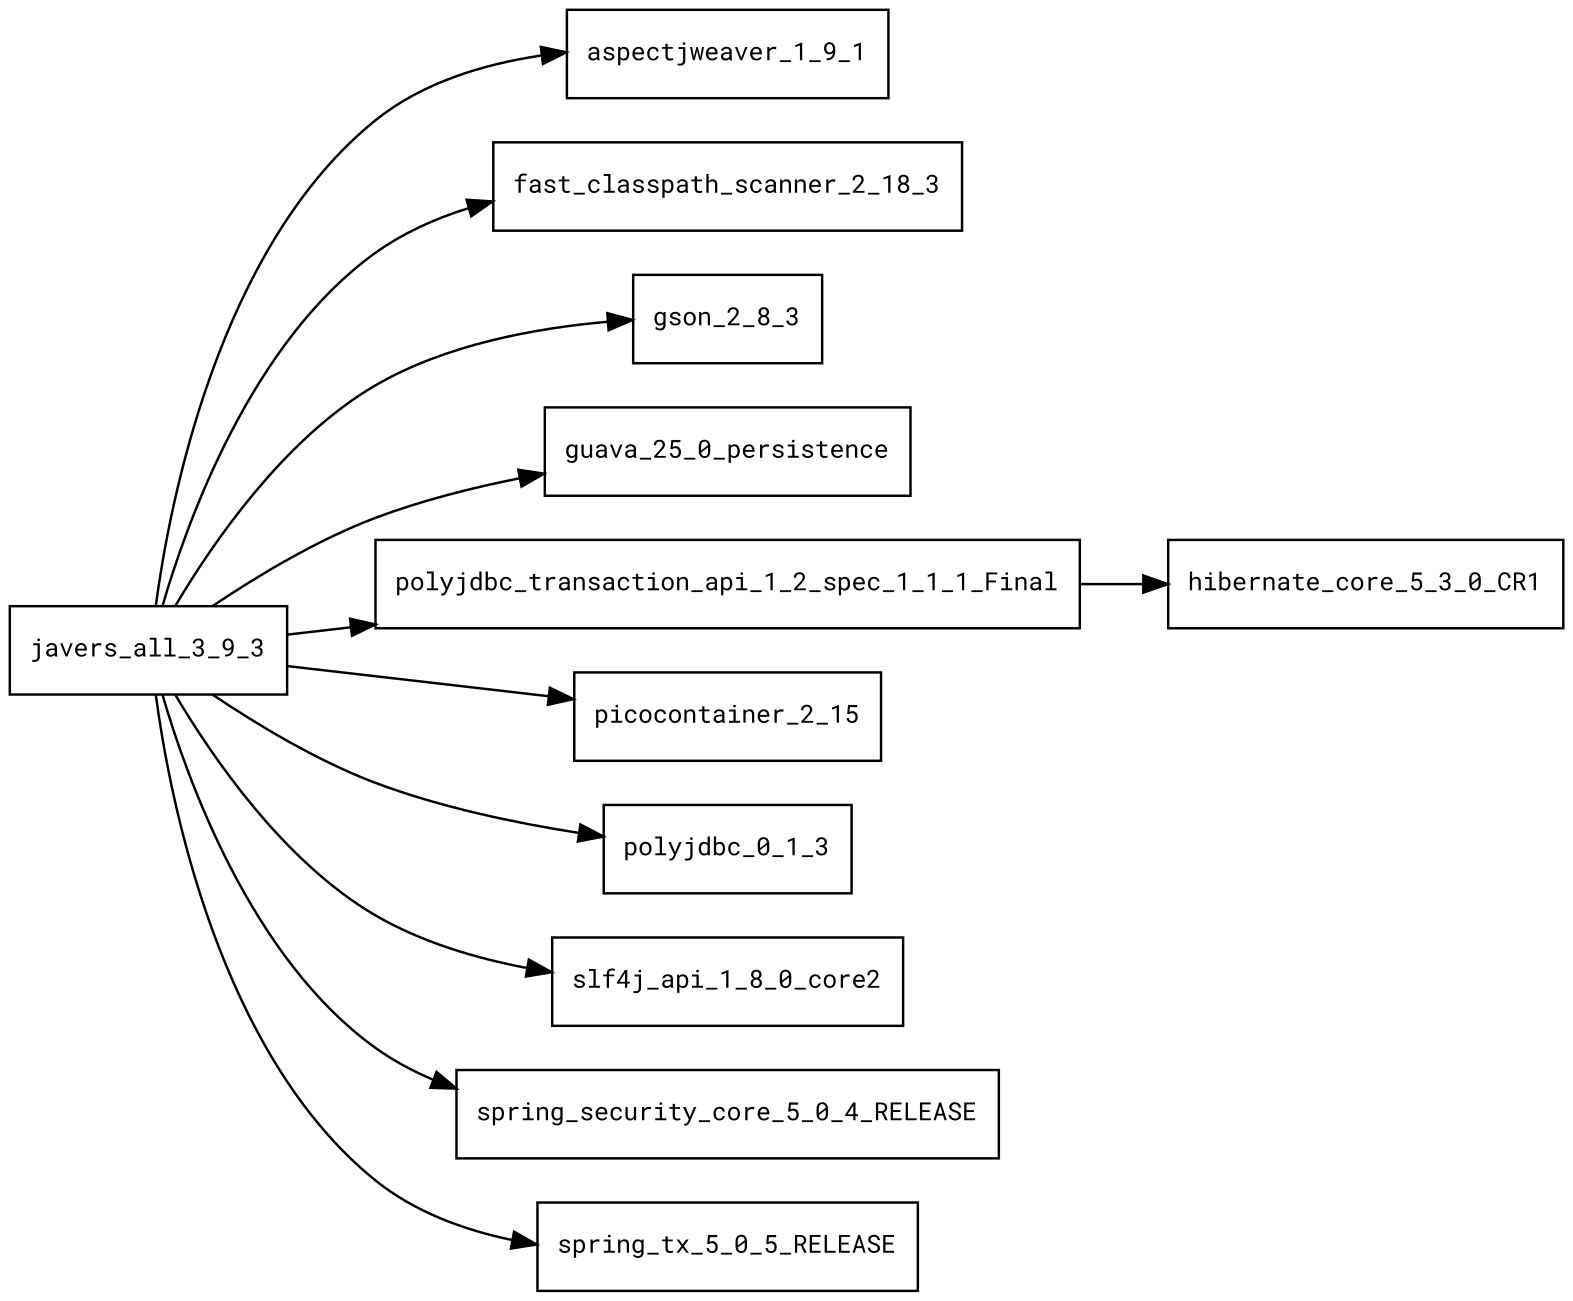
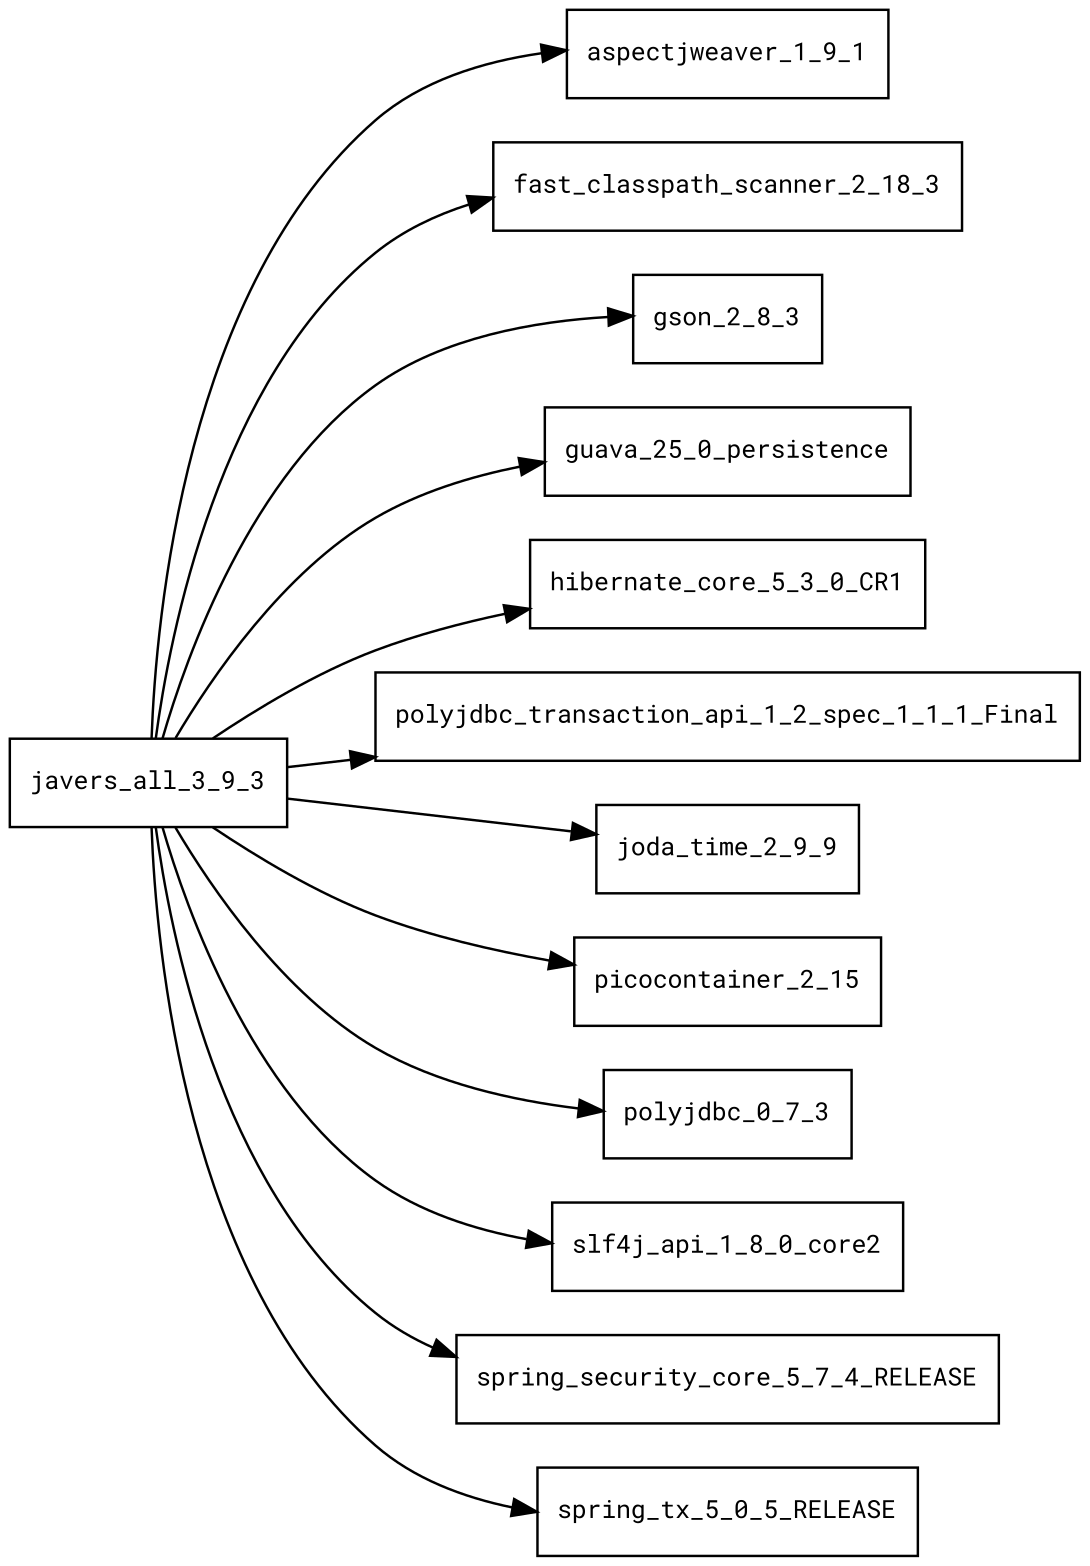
edge "polyjdbc_transaction_api_1_2_spec_1_1_1_Final" -> "hibernate_core_5_3_0_CR1": now "javers_all_3_9_3" -> "hibernate_core_5_3_0_CR1"
node "joda_time_2_9_9": added
node "polyjdbc_0_1_3": label "polyjdbc_0_1_3" -> "polyjdbc_0_7_3"
node "spring_security_core_5_0_4_RELEASE": label "spring_security_core_5_0_4_RELEASE" -> "spring_security_core_5_7_4_RELEASE"
